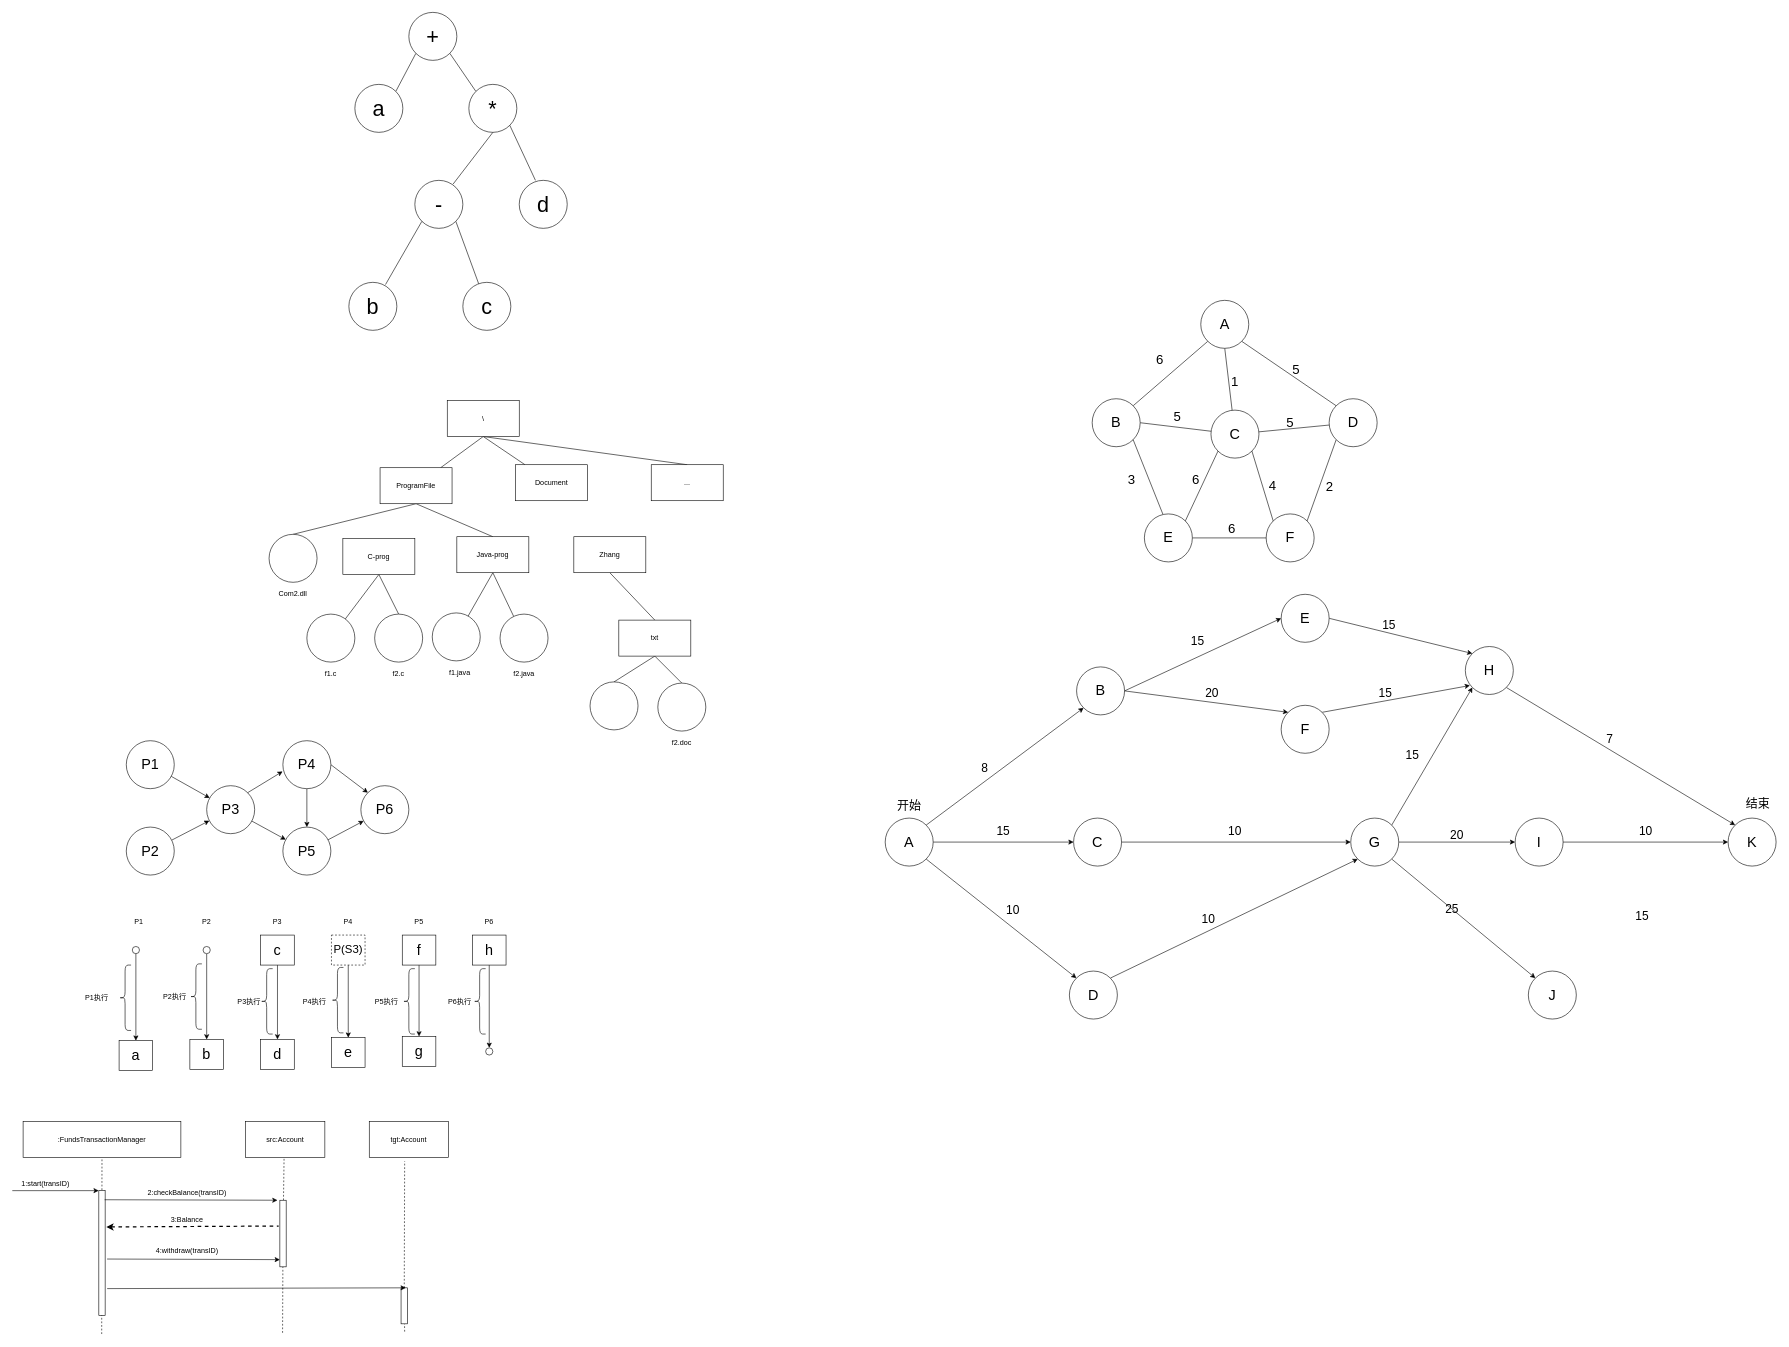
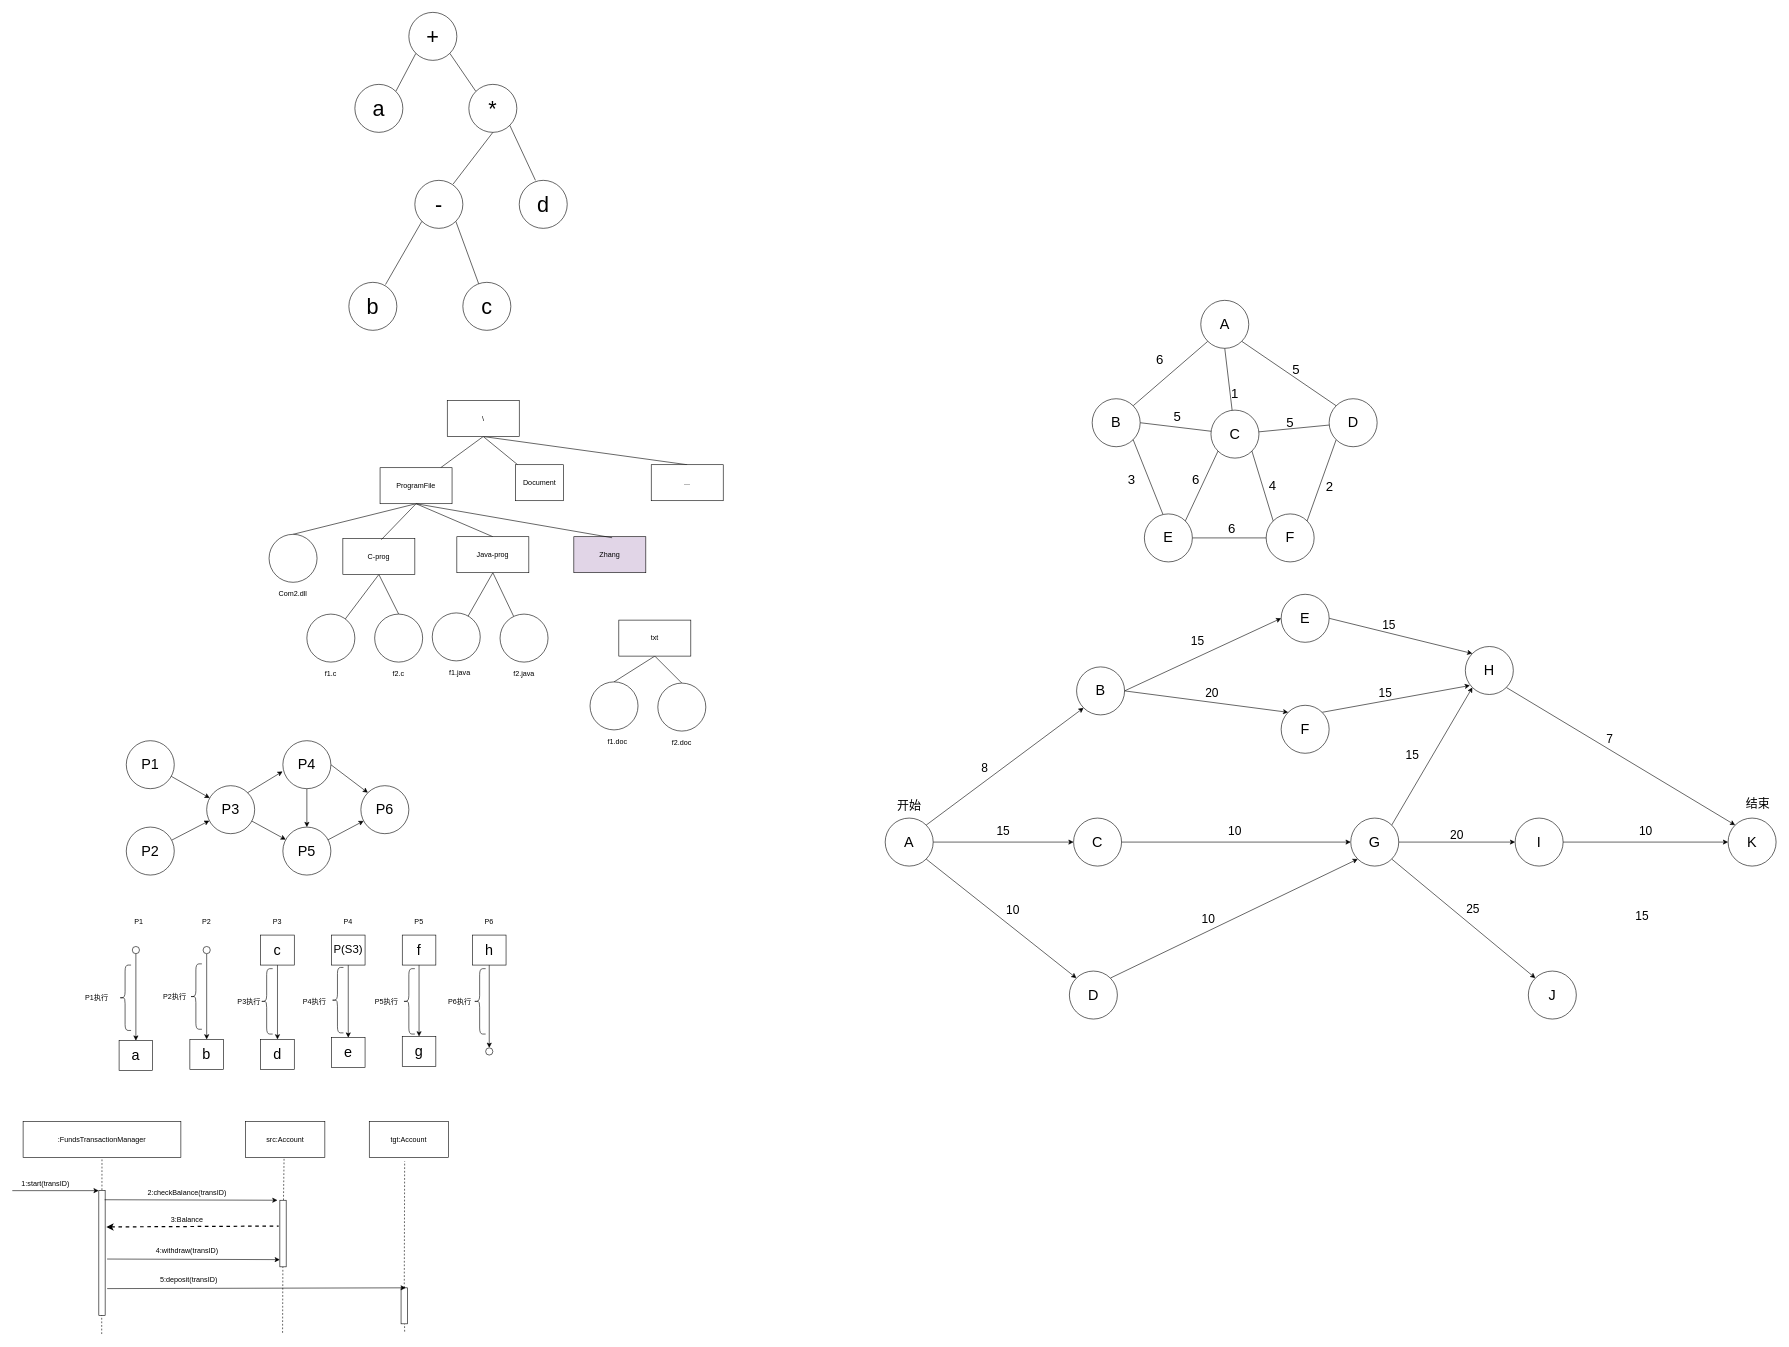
node "1": moved (1235, 383) -> (1235, 395)
node "Document": size 72x36 -> 48x36
edge "ProgramFile" -- "Zhang": added
edge "ProgramFile" -- "C-prog": added
node "Zhang": fillcolor #ffffff -> #e1d5e7
edge "Zhang" -- "txt": removed
node "f1.doc": added
node "25": moved (1452, 908) -> (1473, 908)
node "P(S3)": style dashed -> solid
node "5:deposit(transID)": added
